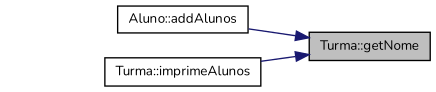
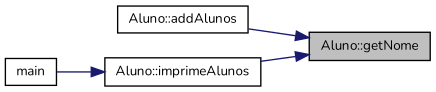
node "Turma::getNome": label "Turma::getNome" -> "Aluno::getNome"
node "main": added
node "Turma::imprimeAlunos": label "Turma::imprimeAlunos" -> "Aluno::imprimeAlunos"
